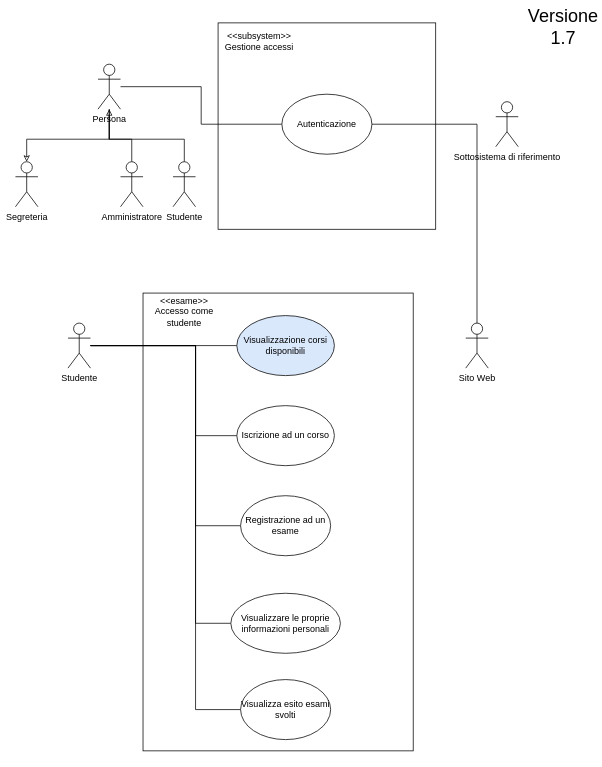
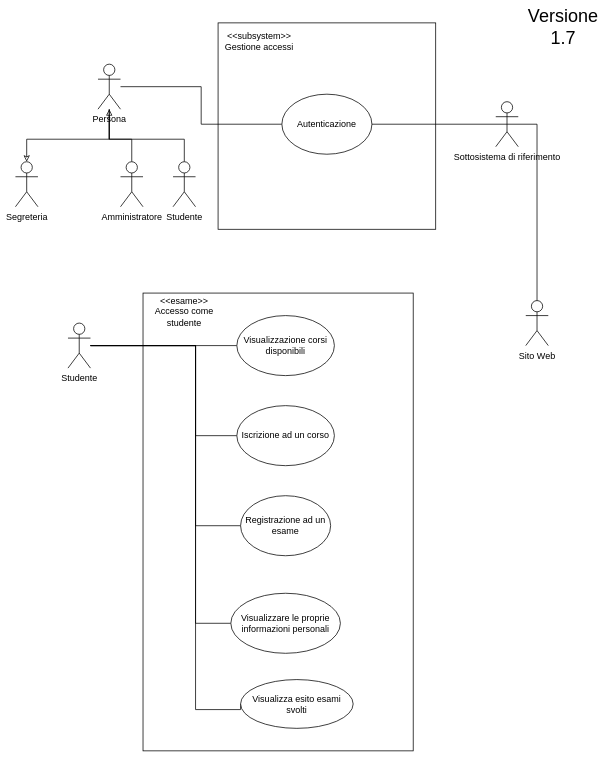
node "Visualizzazione corsi disponibili": fillcolor #dae8fc -> #ffffff
node "Sito Web": moved (477, 345) -> (537, 323)
node "Visualizza esito esami svolti": size 90x60 -> 113x49
